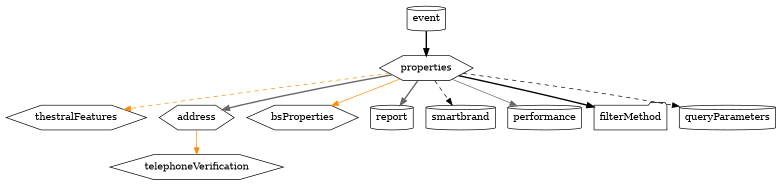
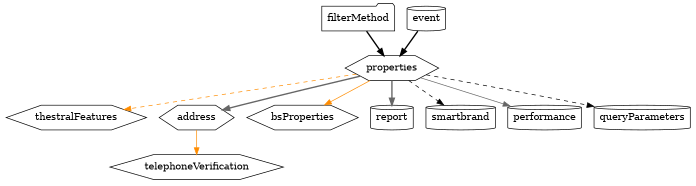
edge "properties" -> "filterMethod": reversed
